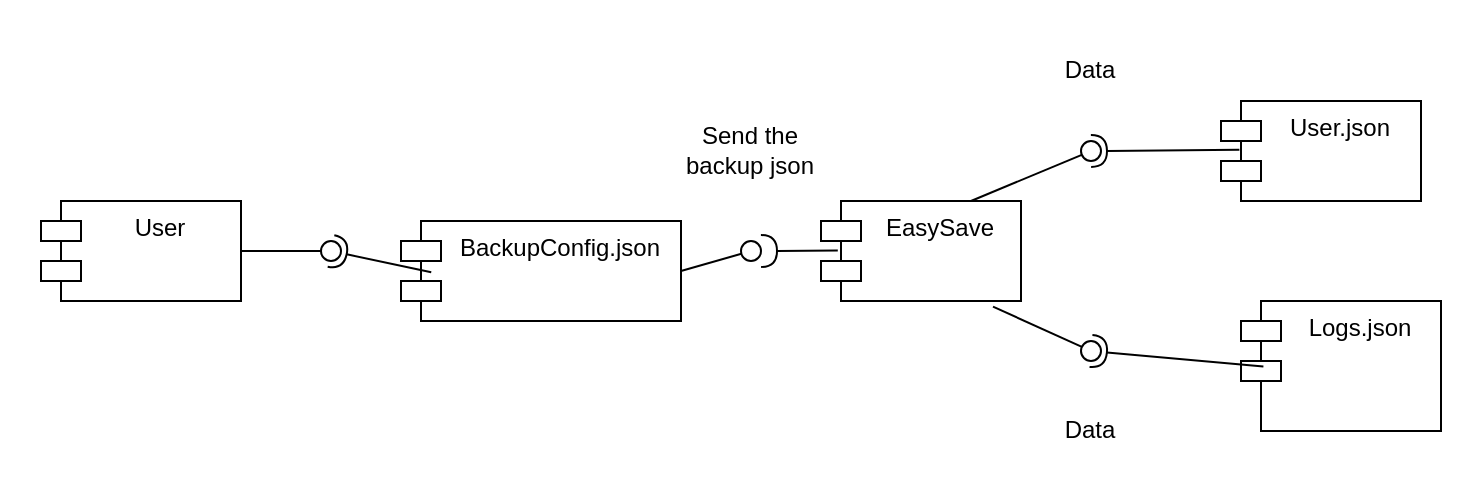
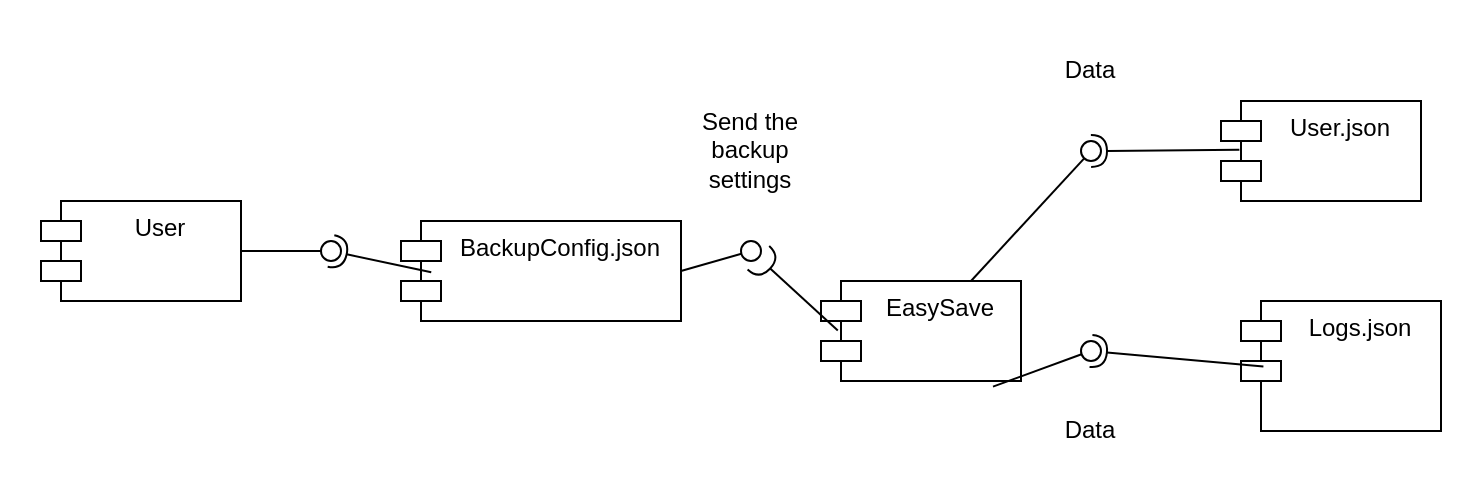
node "Send the backup json": label "Send the backup json" -> "Send the backup settings"
node "EasySave": moved (921, 251) -> (921, 331)
